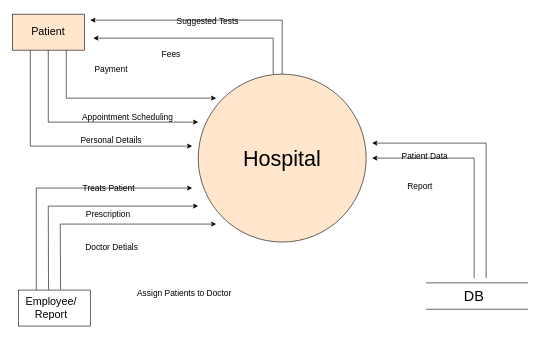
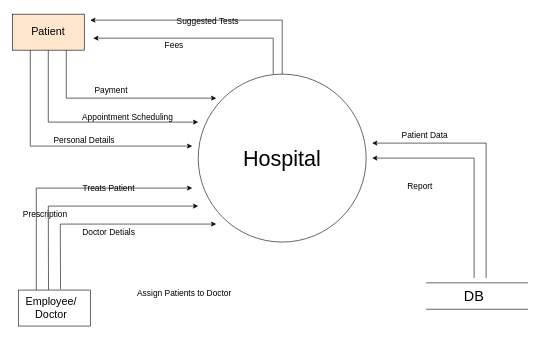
node "Fees": moved (171, 54) -> (174, 45)
node "Payment": moved (111, 69) -> (111, 90)
node "Personal Details": moved (111, 140) -> (84, 140)
node "Patient Data": moved (425, 156) -> (425, 135)
node "Hospital": fillcolor #ffe6cc -> #ffffff
node "Prescription": moved (108, 214) -> (45, 214)
node "Doctor Detials": moved (112, 247) -> (109, 232)
node "Employee/ Report": label "Employee/ Report" -> "Employee/ Doctor"
